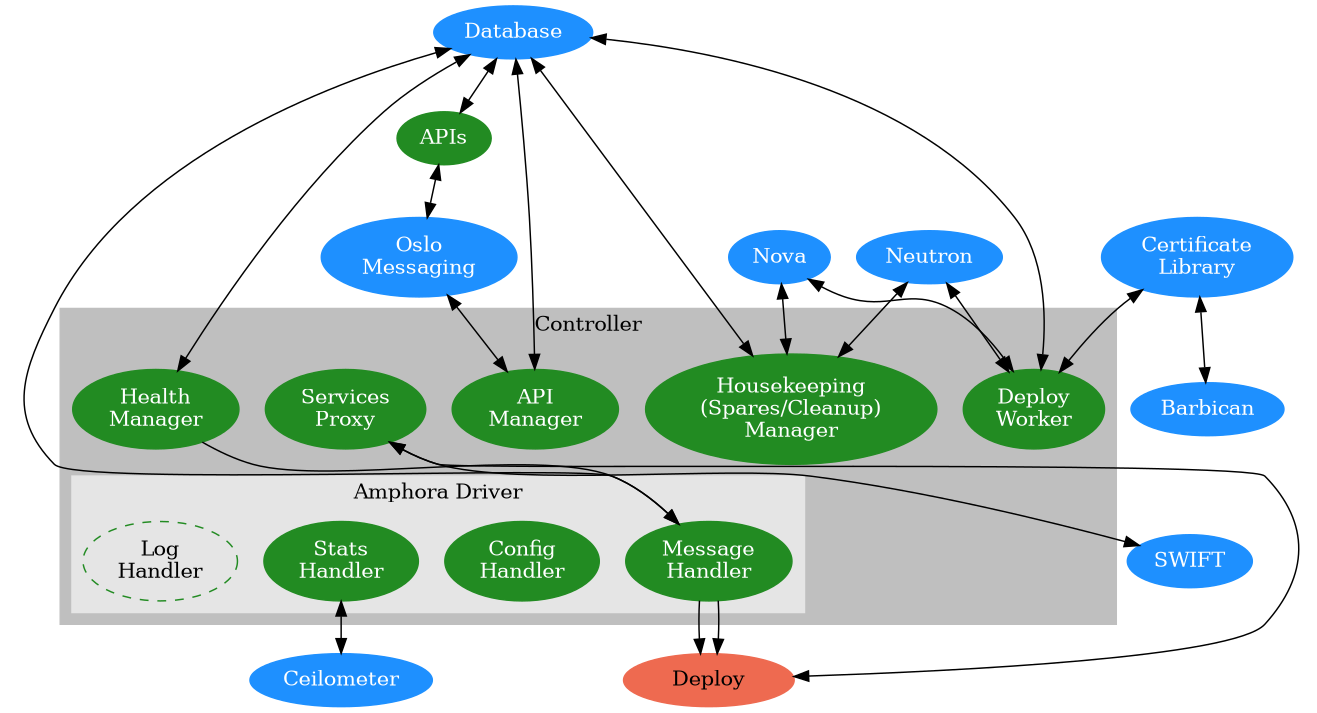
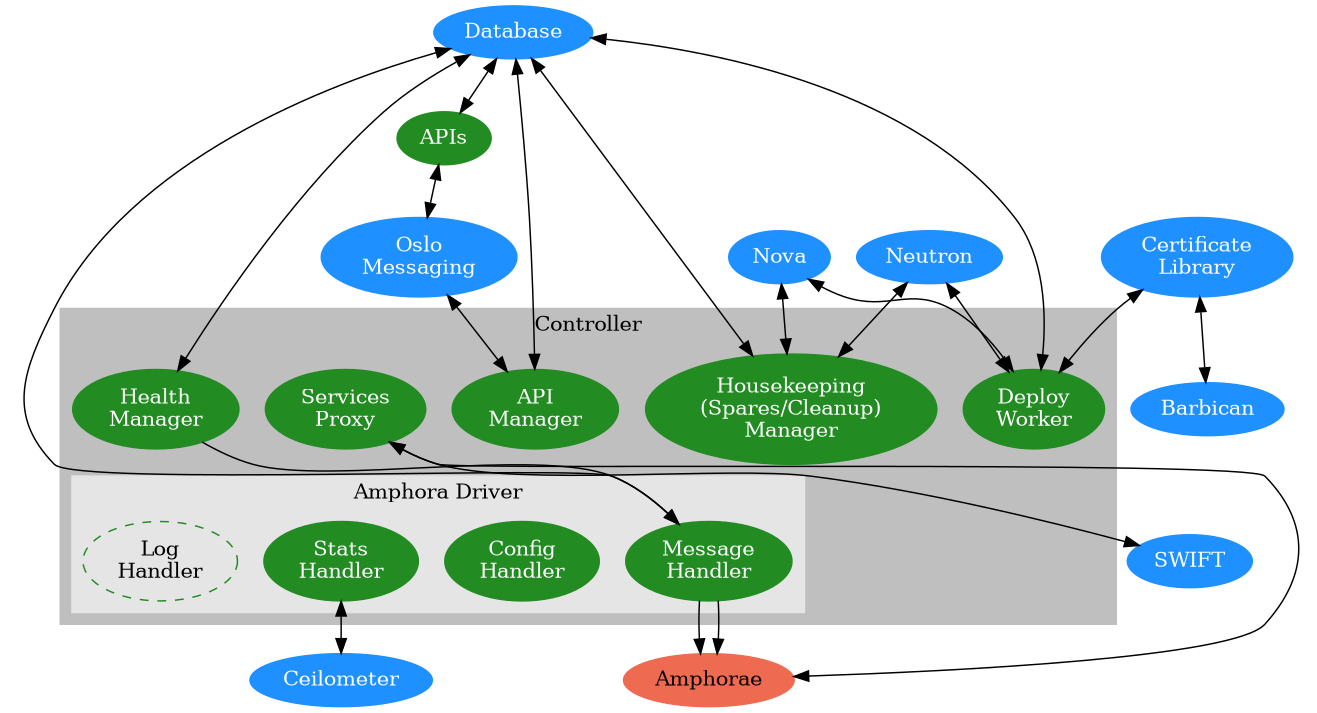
node "Deploy": label "Deploy" -> "Amphorae"
